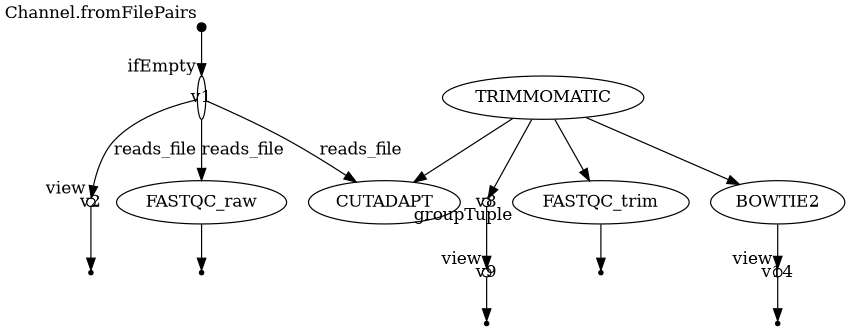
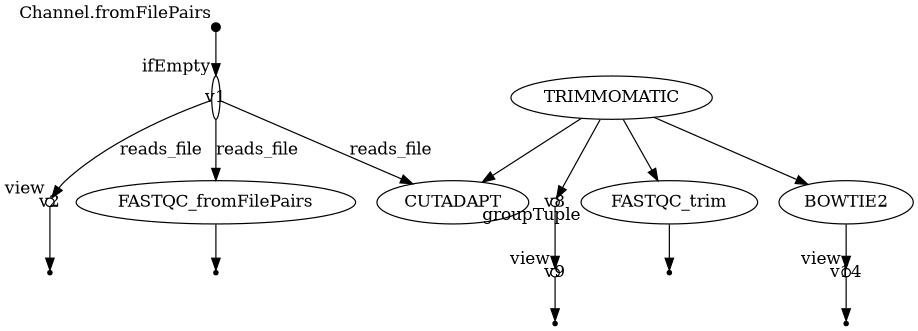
node "FASTQC_raw": label "FASTQC_raw" -> "FASTQC_fromFilePairs"
